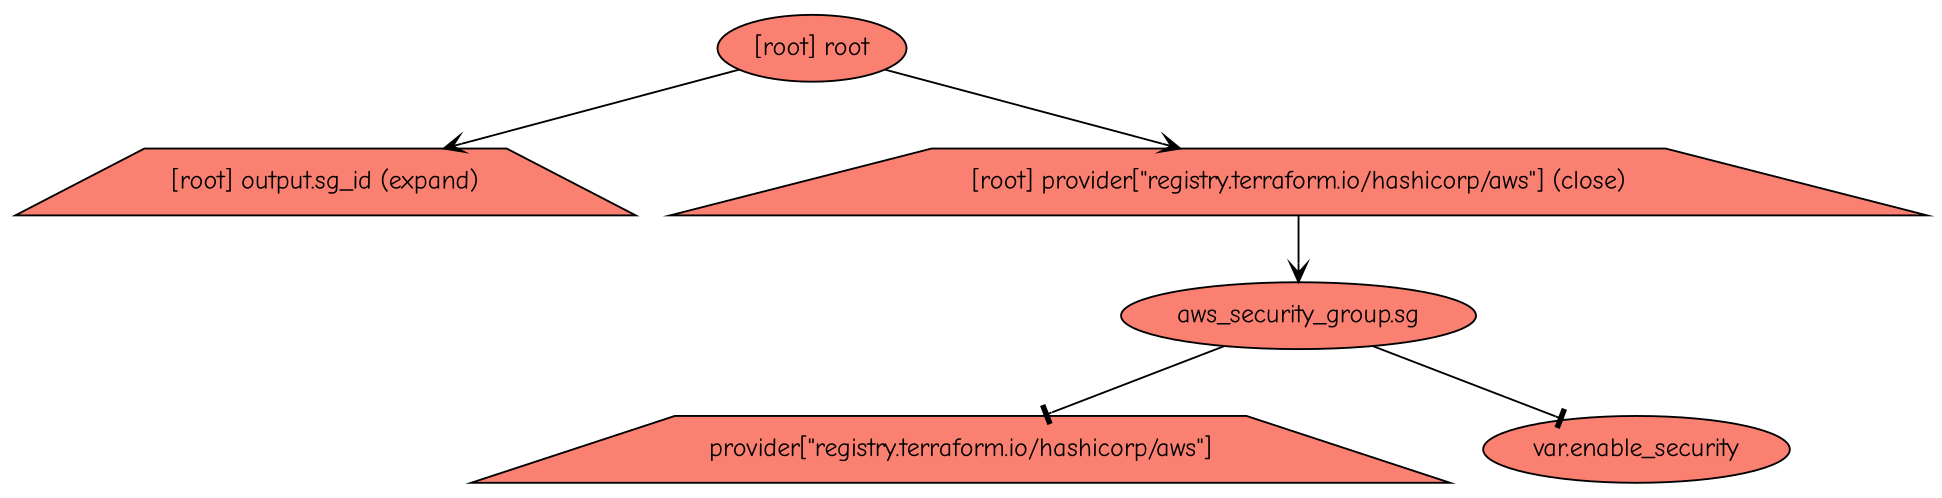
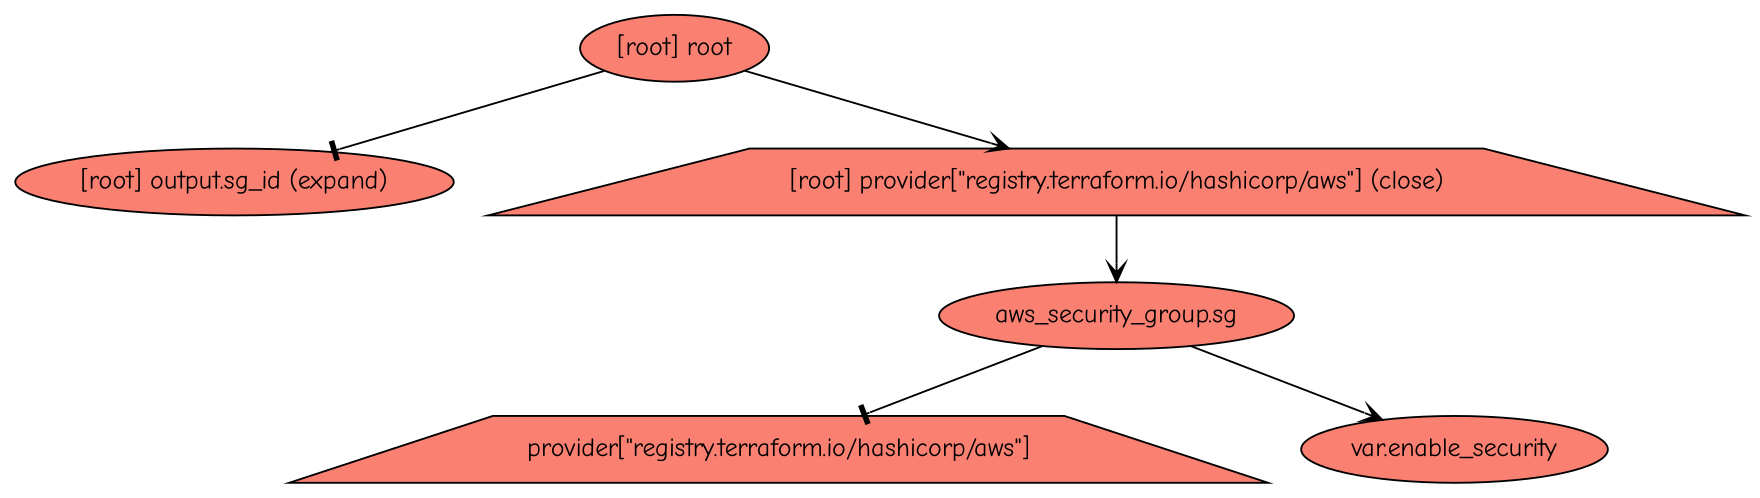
edge "[root] root" -> "[root] output.sg_id (expand)": arrowhead vee -> tee
node "[root] output.sg_id (expand)": shape trapezium -> ellipse
edge "aws_security_group.sg" -> "var.enable_security": arrowhead tee -> vee
